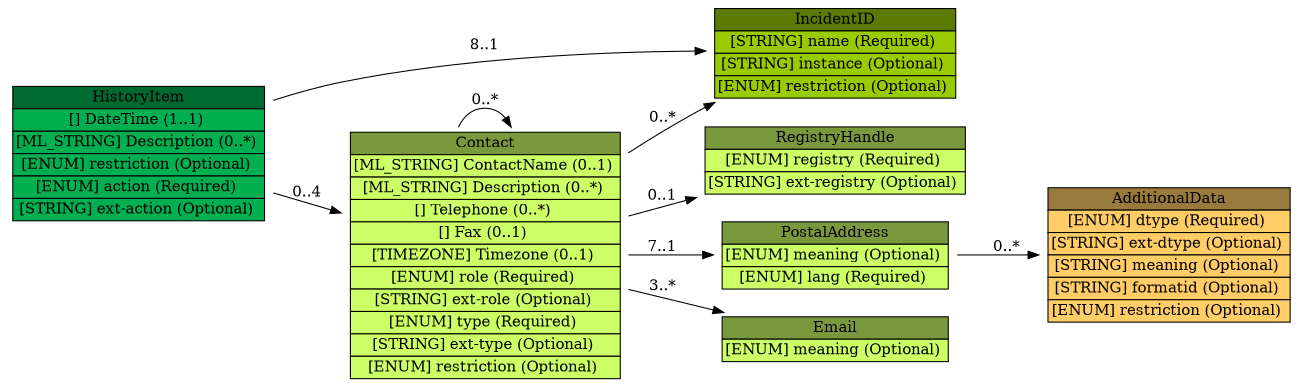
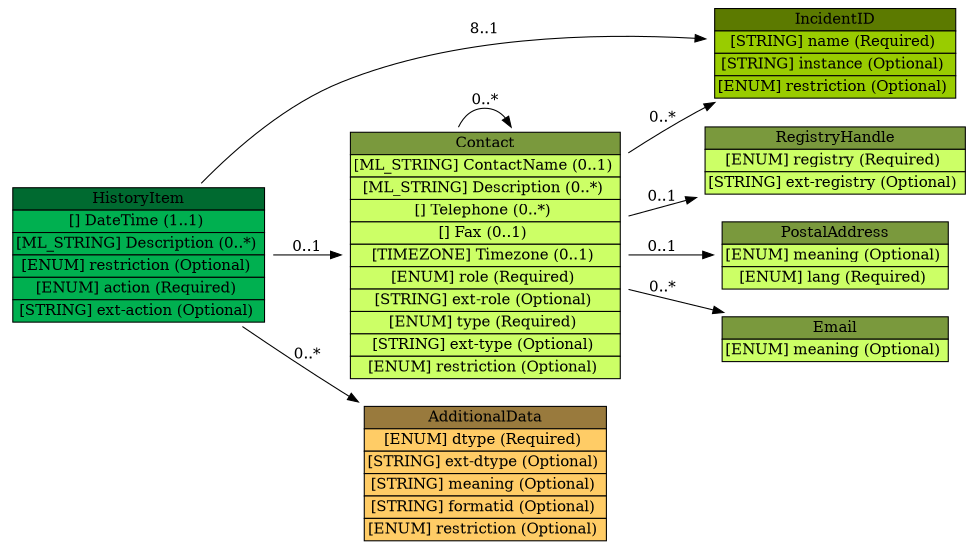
edge "HistoryItem" -> "Contact": label "0..4" -> "0..1"
edge "Contact" -> "PostalAddress": label "7..1" -> "0..1"
edge "PostalAddress" -> "AdditionalData": now "HistoryItem" -> "AdditionalData"
edge "Contact" -> "Email": label "3..*" -> "0..*"
